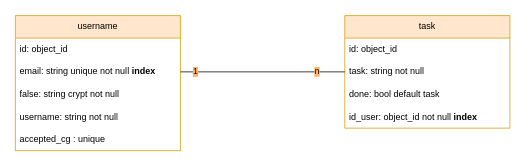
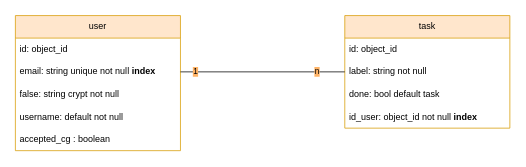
node "username": label "username" -> "user"
node "task: string not null": label "task: string not null" -> "label: string not null"
node "username: string not null": label "username: string not null" -> "username: default not null"
node "accepted_cg : unique": label "accepted_cg : unique" -> "accepted_cg : boolean"
